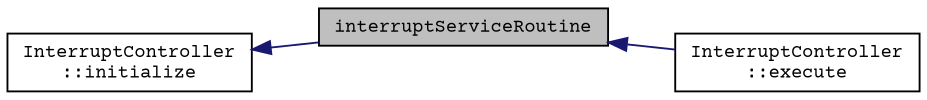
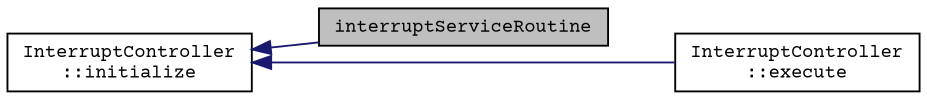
edge "InterruptController ::execute" -> "interruptServiceRoutine": now "InterruptController ::execute" -> "InterruptController ::initialize"
